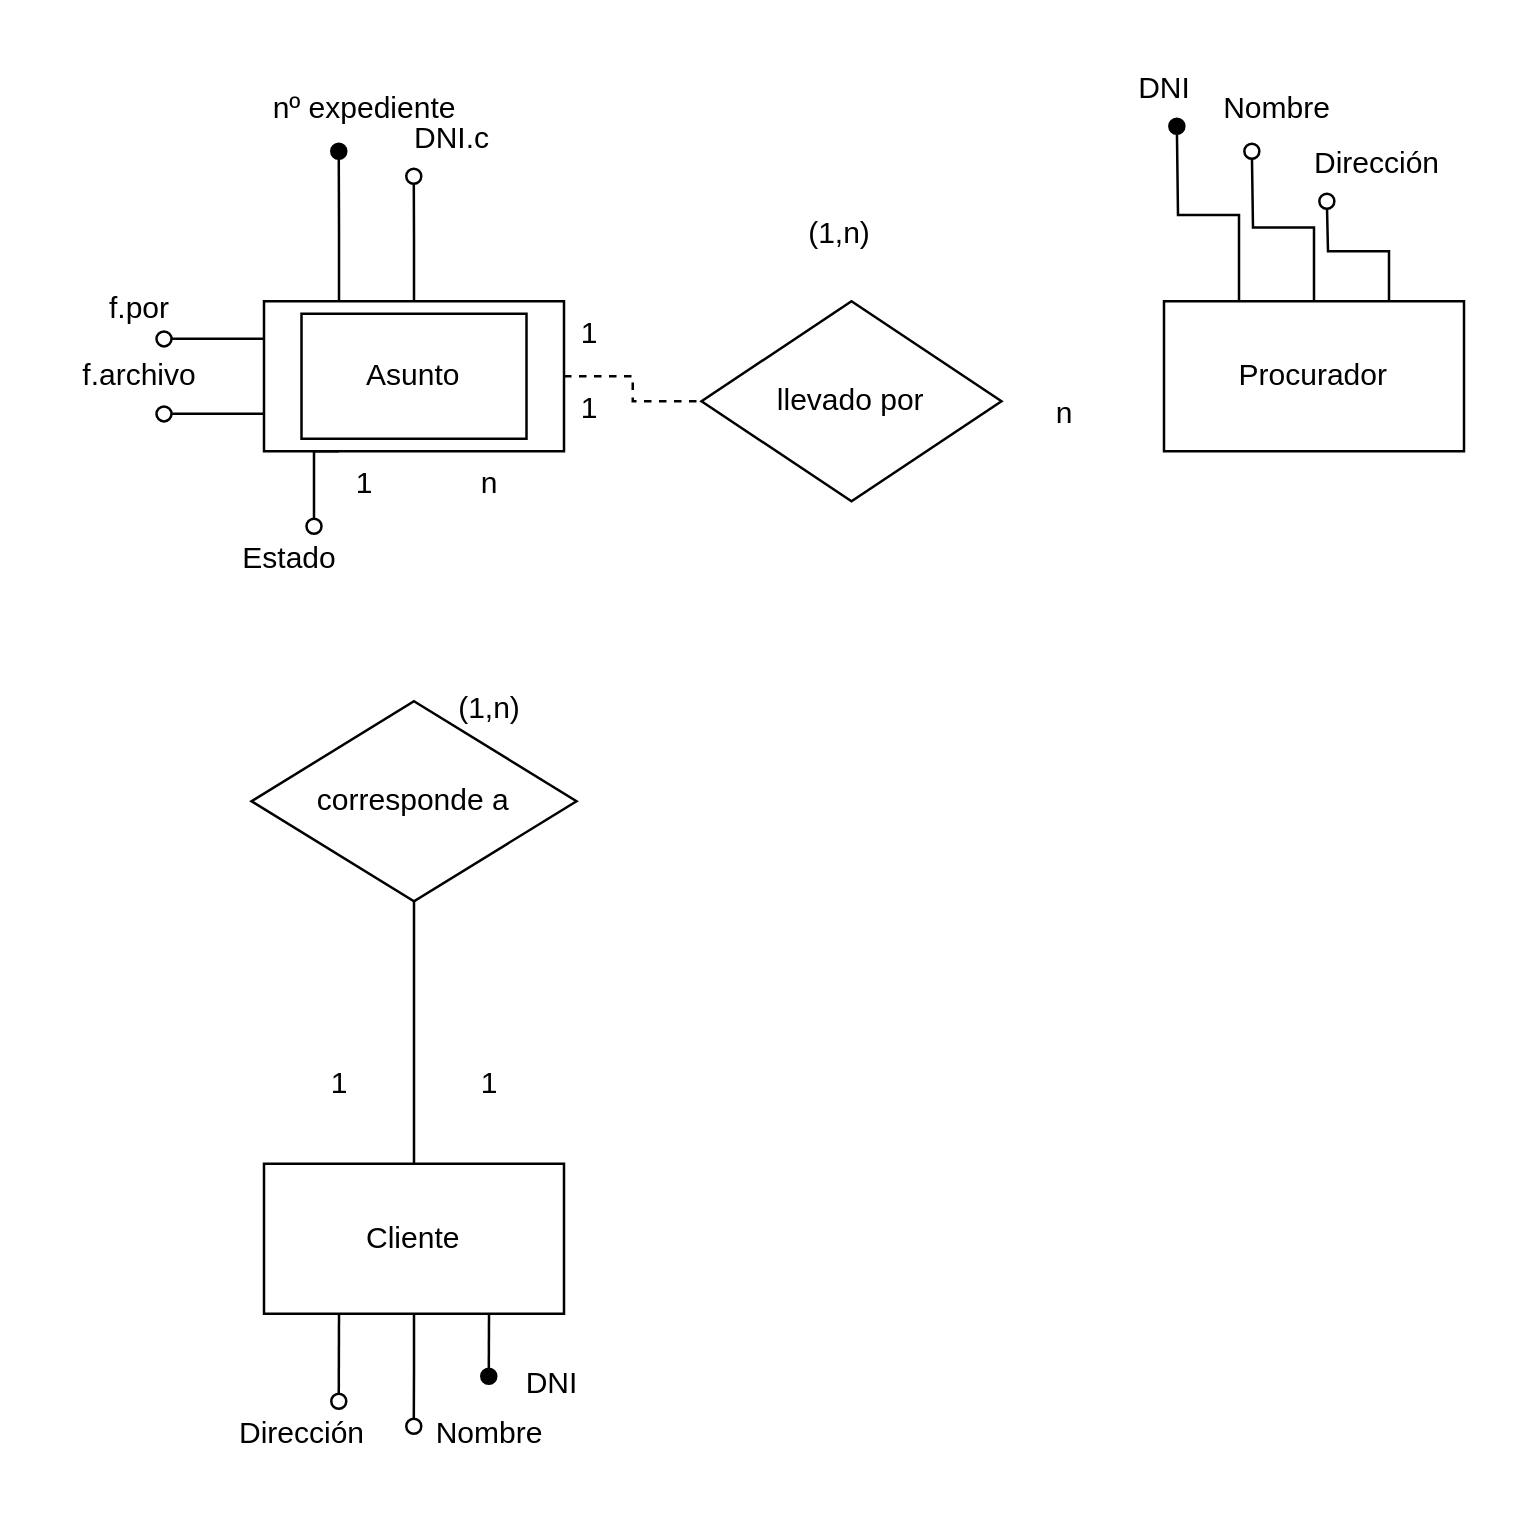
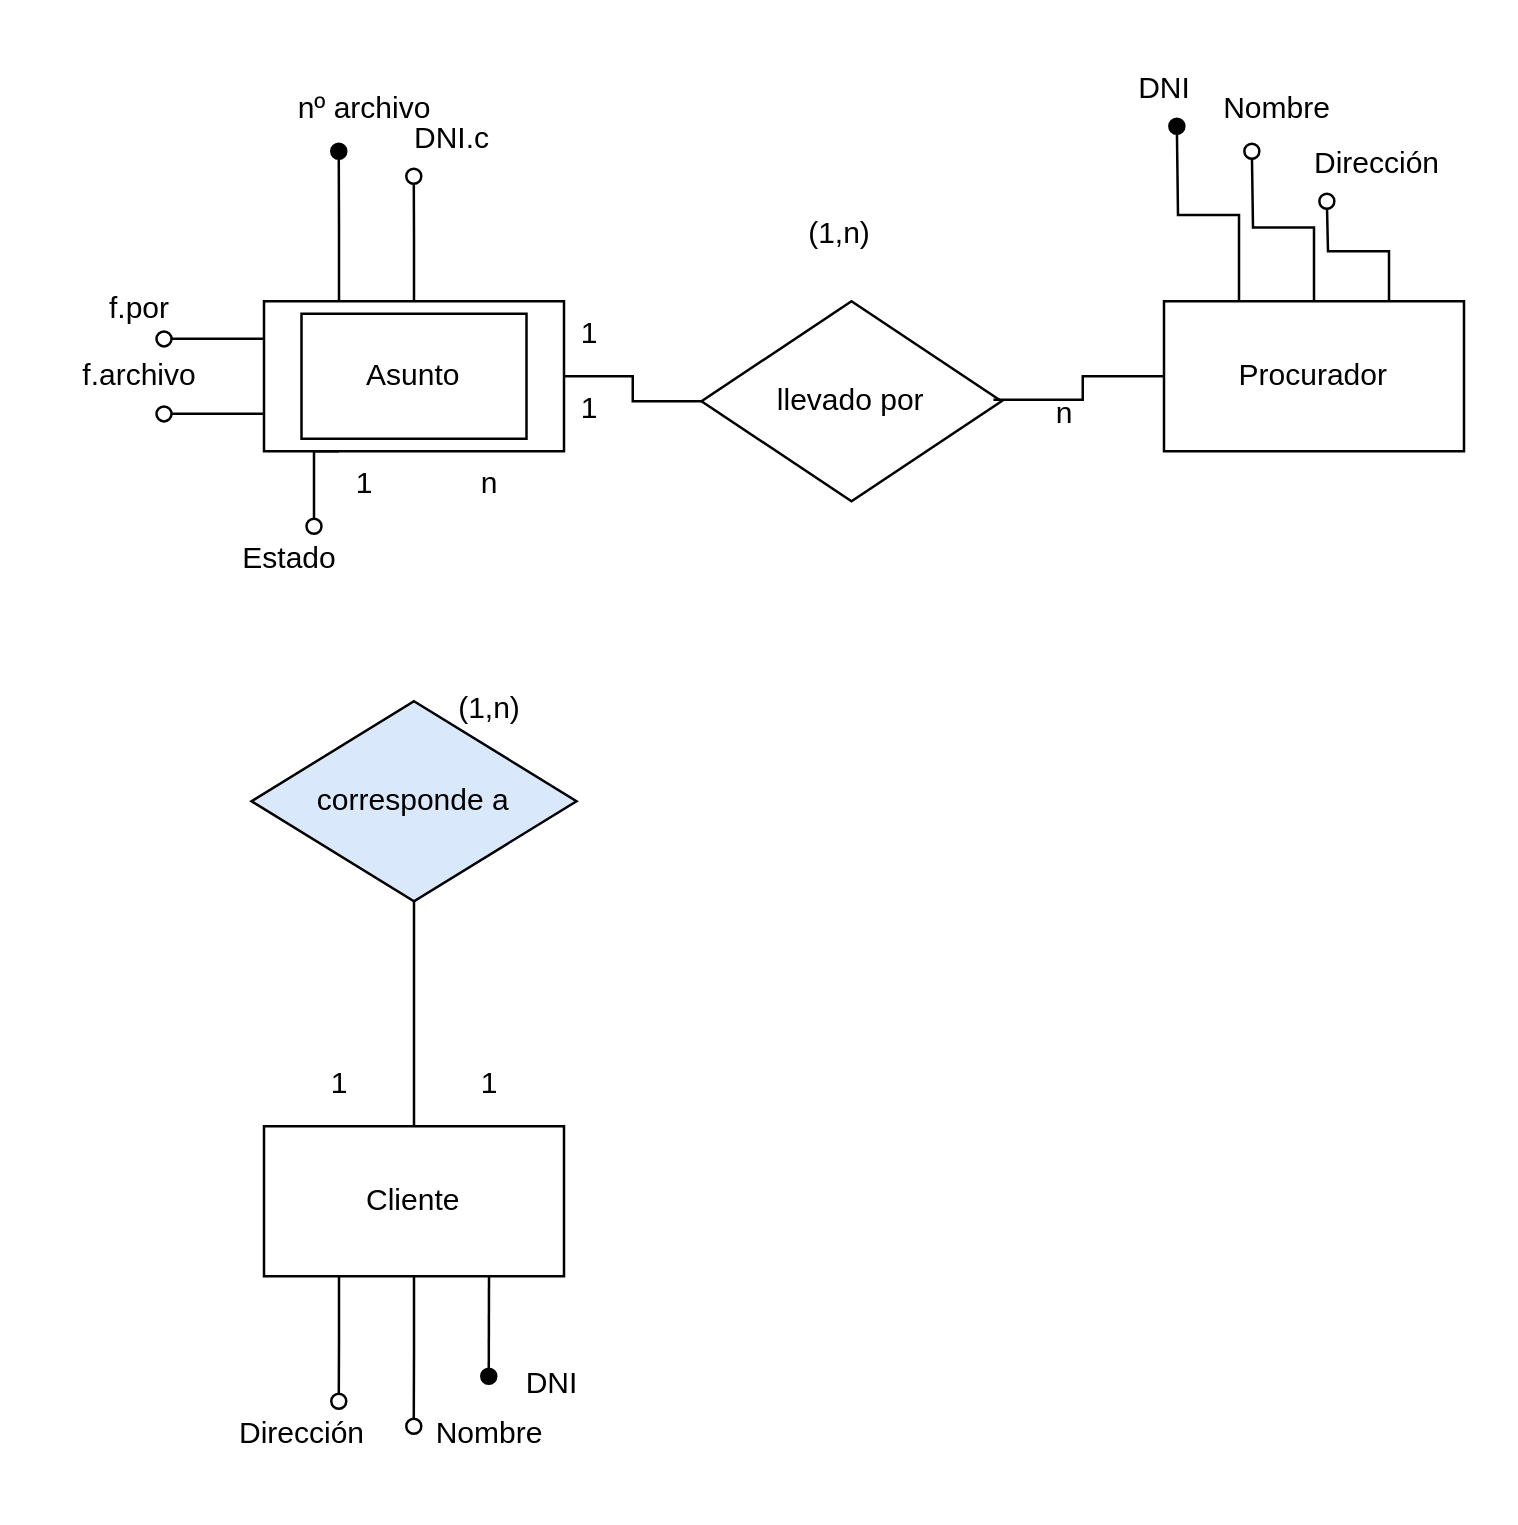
node "nº expediente": label "nº expediente" -> "nº archivo"
edge "Asunto" -- "llevado por": style dashed -> solid
edge "Procurador" -- "llevado por": added
node "corresponde a": fillcolor #ffffff -> #dae8fc
node "Cliente": moved (414, 1239) -> (414, 1201)
